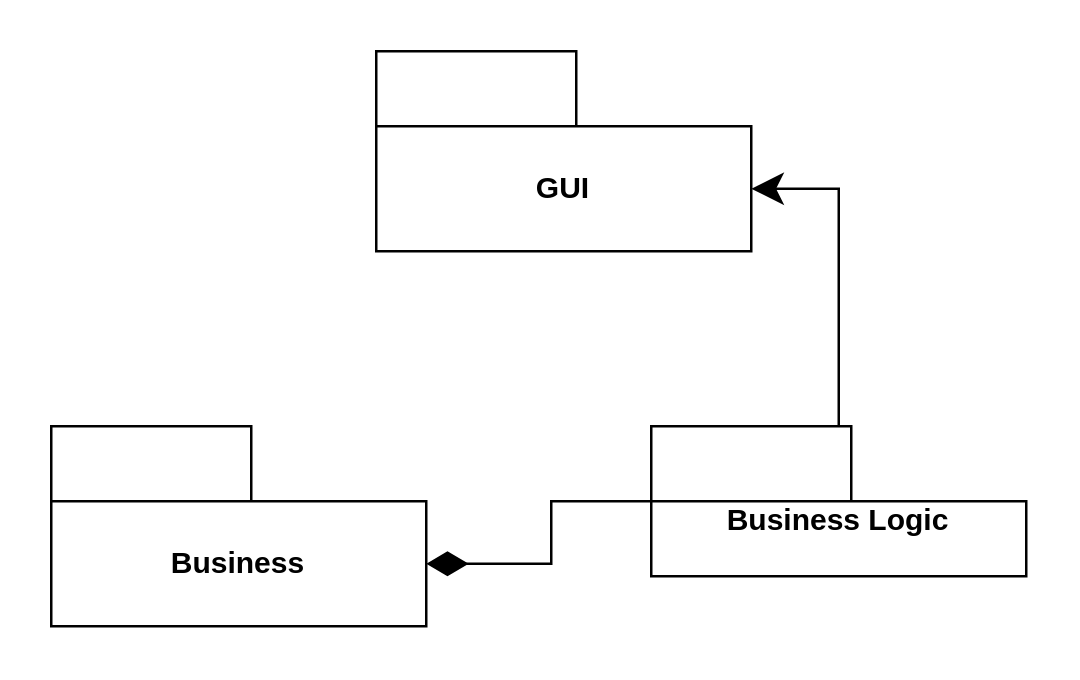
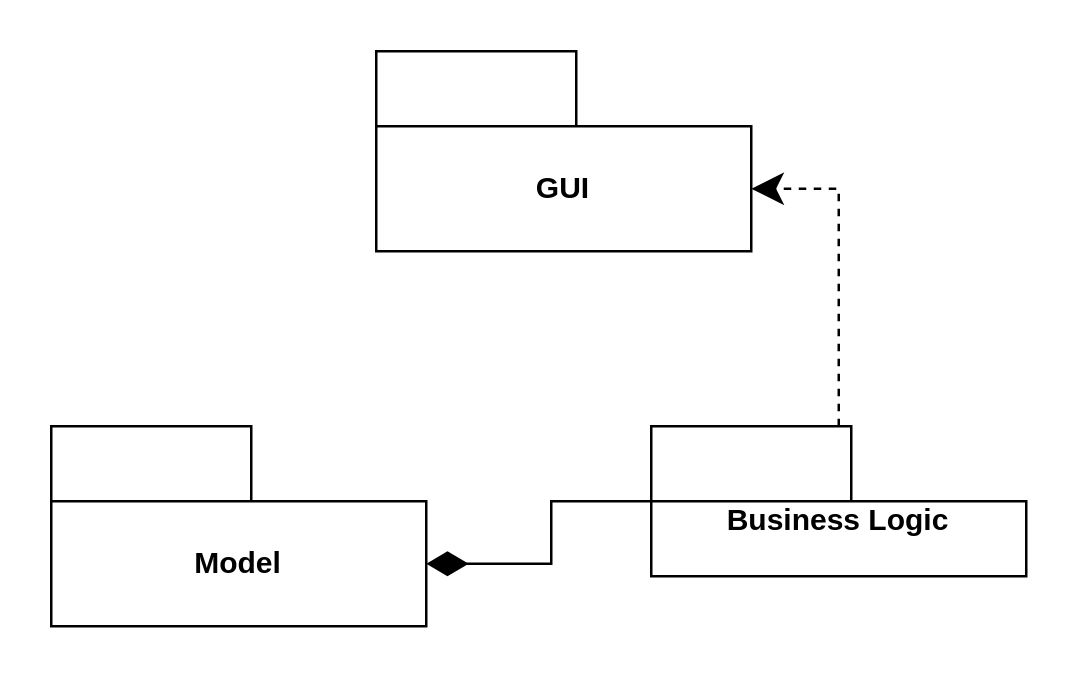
edge "Business Logic" -> "GUI": style solid -> dashed
node "Business": label "Business" -> "Model"
